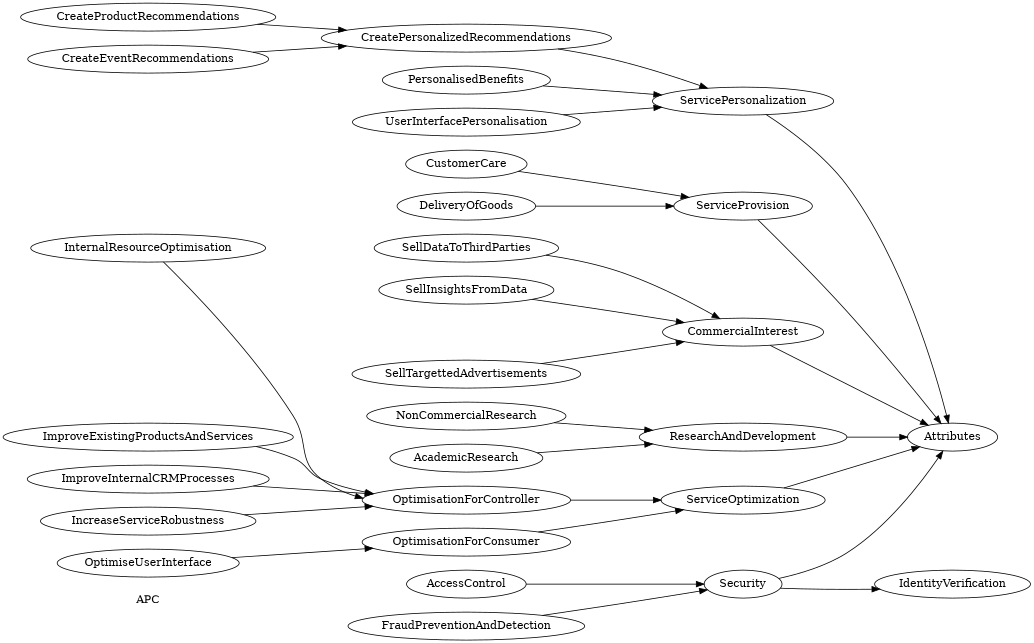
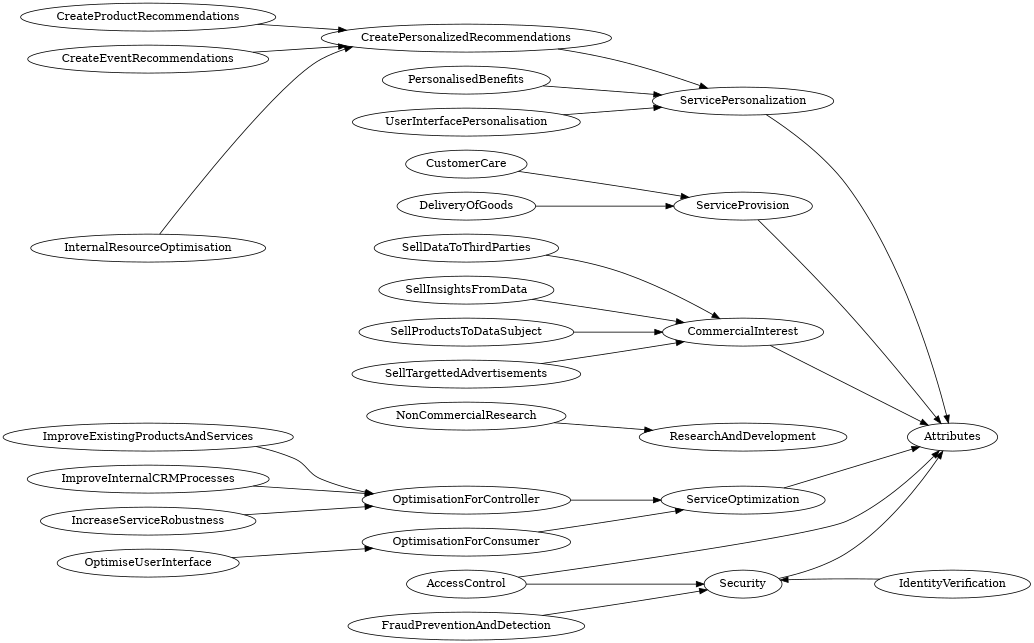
node "SellProductsToDataSubject": added
edge "InternalResourceOptimisation" -> "OptimisationForController": now "InternalResourceOptimisation" -> "CreatePersonalizedRecommendations"
edge "ResearchAndDevelopment" -> "Attributes": now "AccessControl" -> "Attributes"
node "AcademicResearch": removed
edge "Security" -> "IdentityVerification": reversed
node "APC": removed
